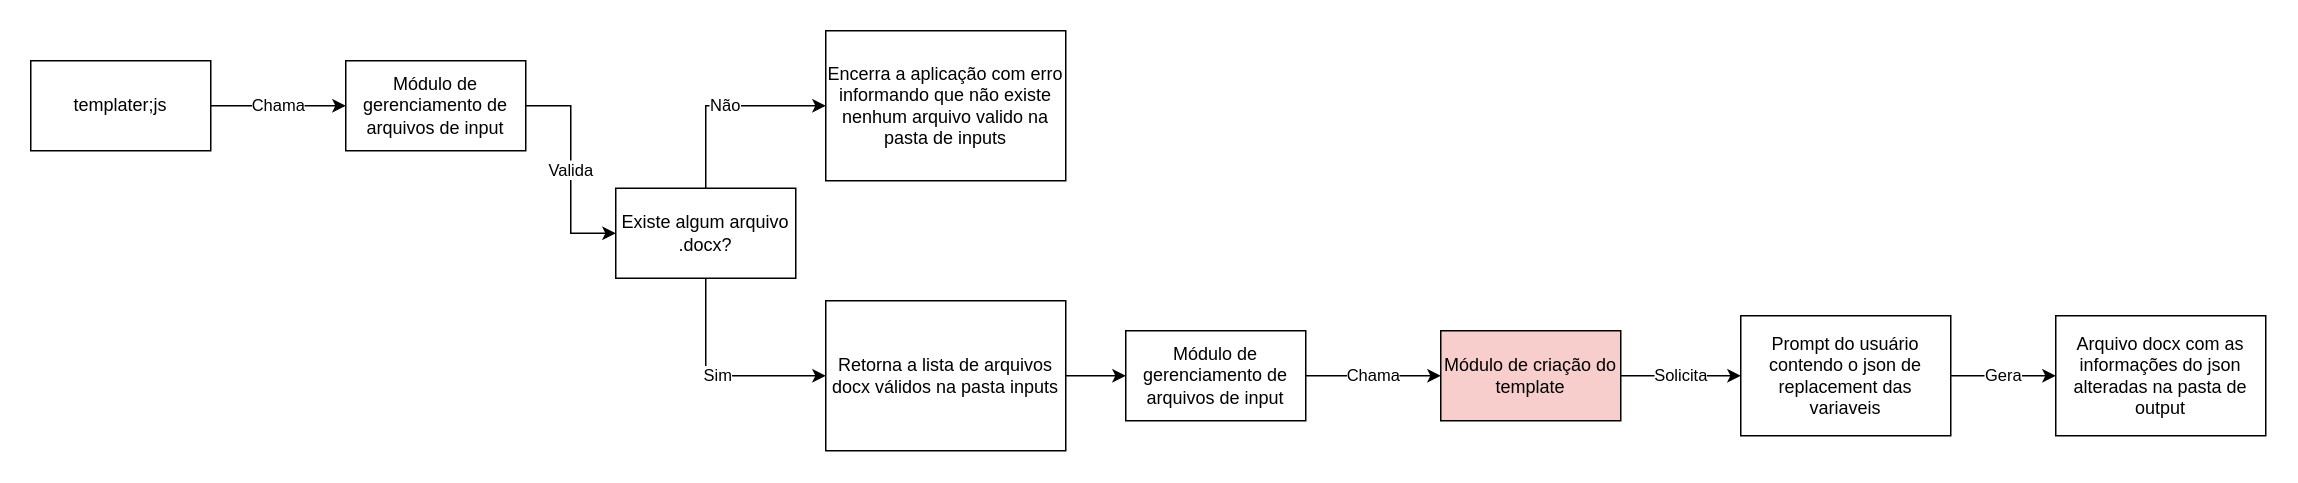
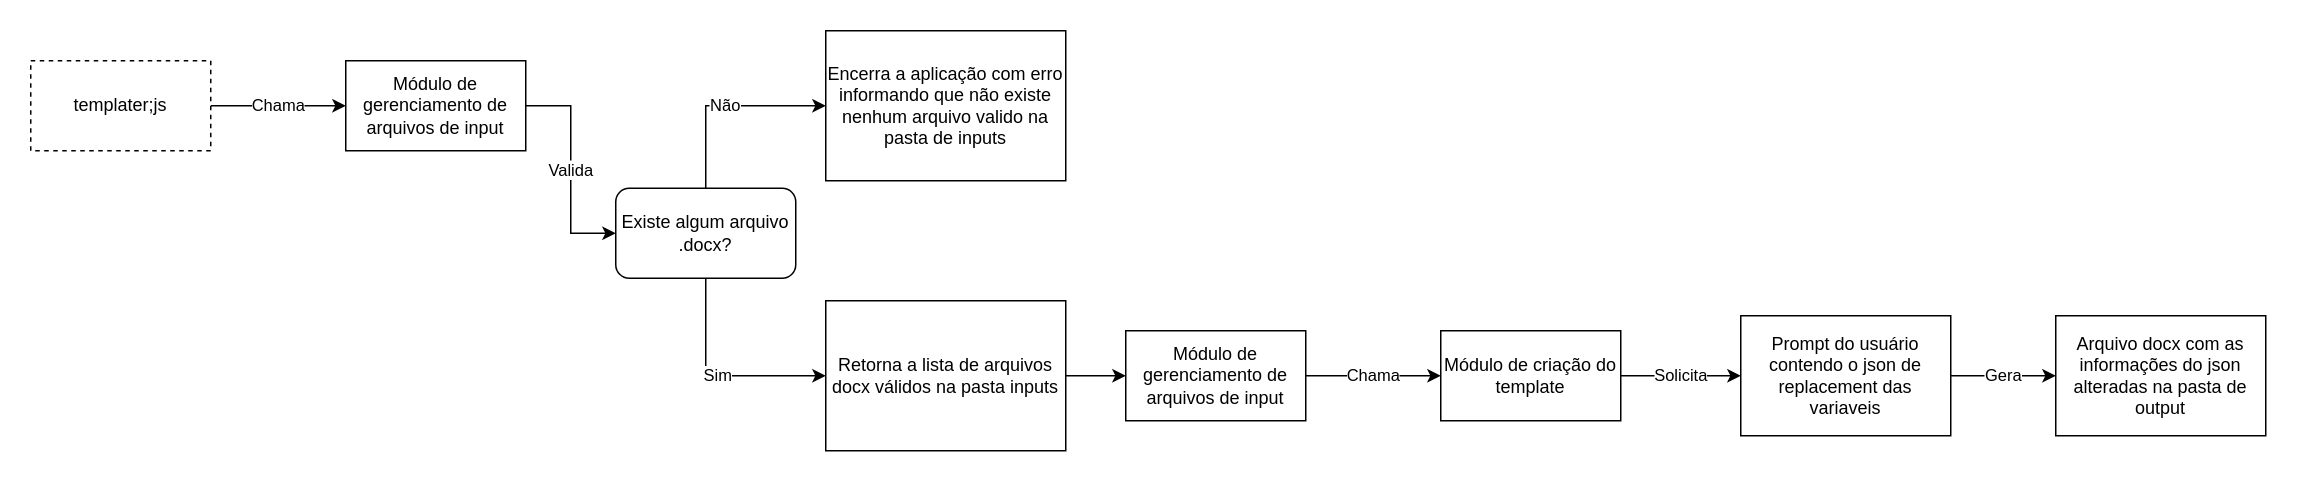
node "templater;js": style solid -> dashed
node "Existe algum arquivo .docx?": shape rectangle -> rounded rectangle
node "Módulo de criação do template": fillcolor #f8cecc -> #ffffff
